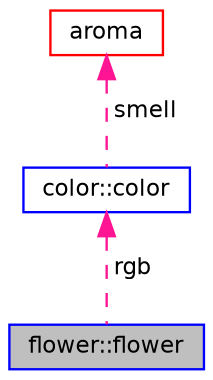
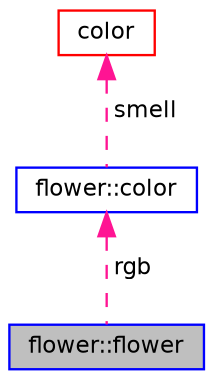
node "aroma": label "aroma" -> "color"
node "color::color": label "color::color" -> "flower::color"
